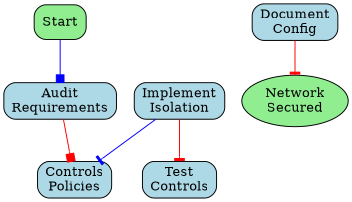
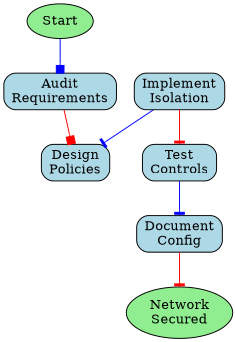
node "Start": shape box -> ellipse
node "Controls Policies": label "Controls Policies" -> "Design Policies"
edge "Test Controls" -> "Document Config": added
